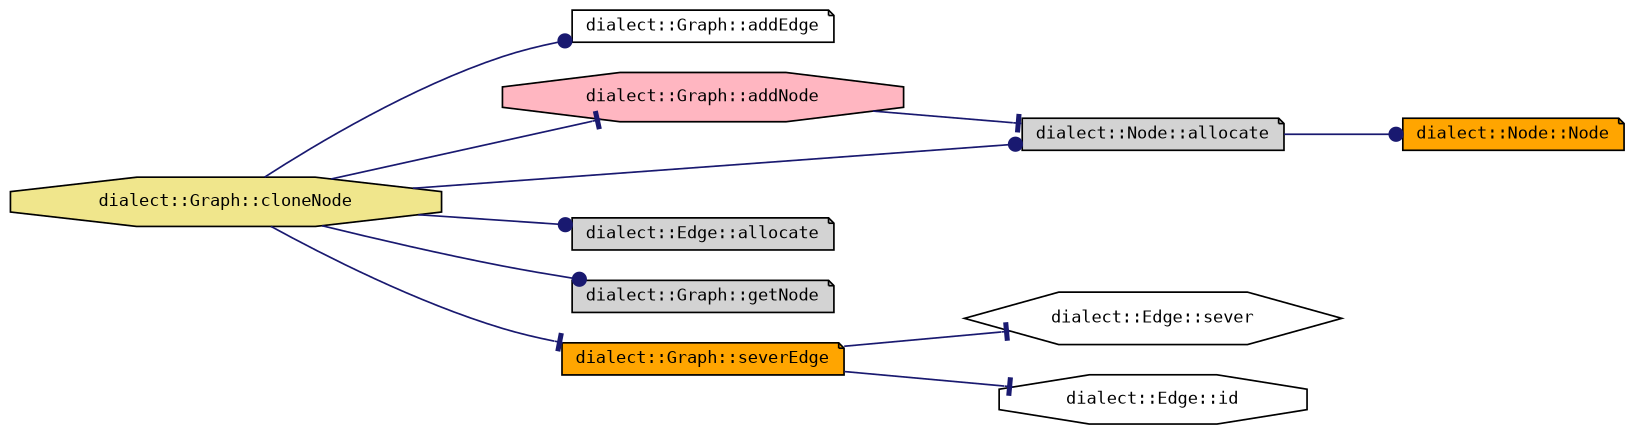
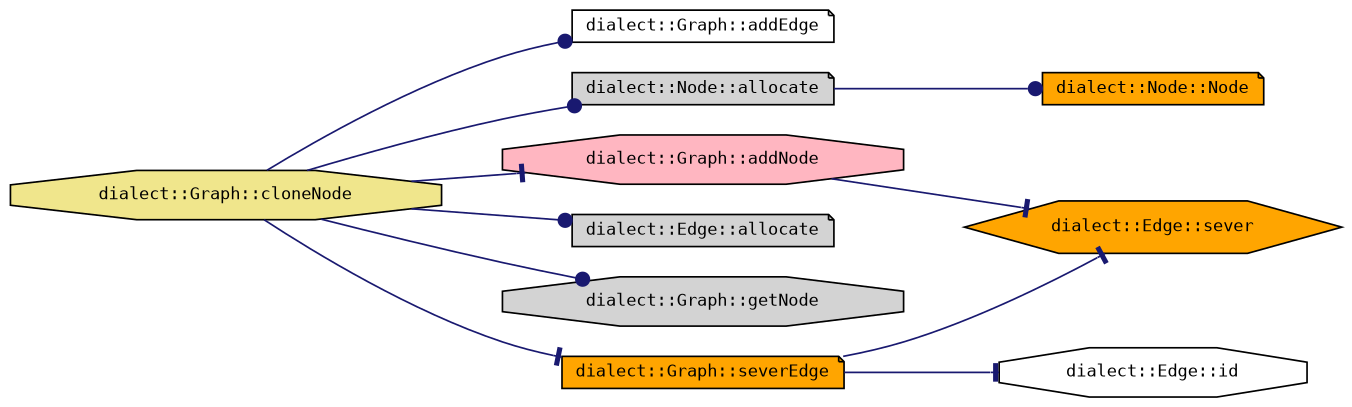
edge "dialect::Graph::addNode" -> "dialect::Node::allocate": now "dialect::Graph::addNode" -> "dialect::Edge::sever"
node "dialect::Graph::getNode": shape note -> octagon
node "dialect::Edge::sever": fillcolor white -> orange
